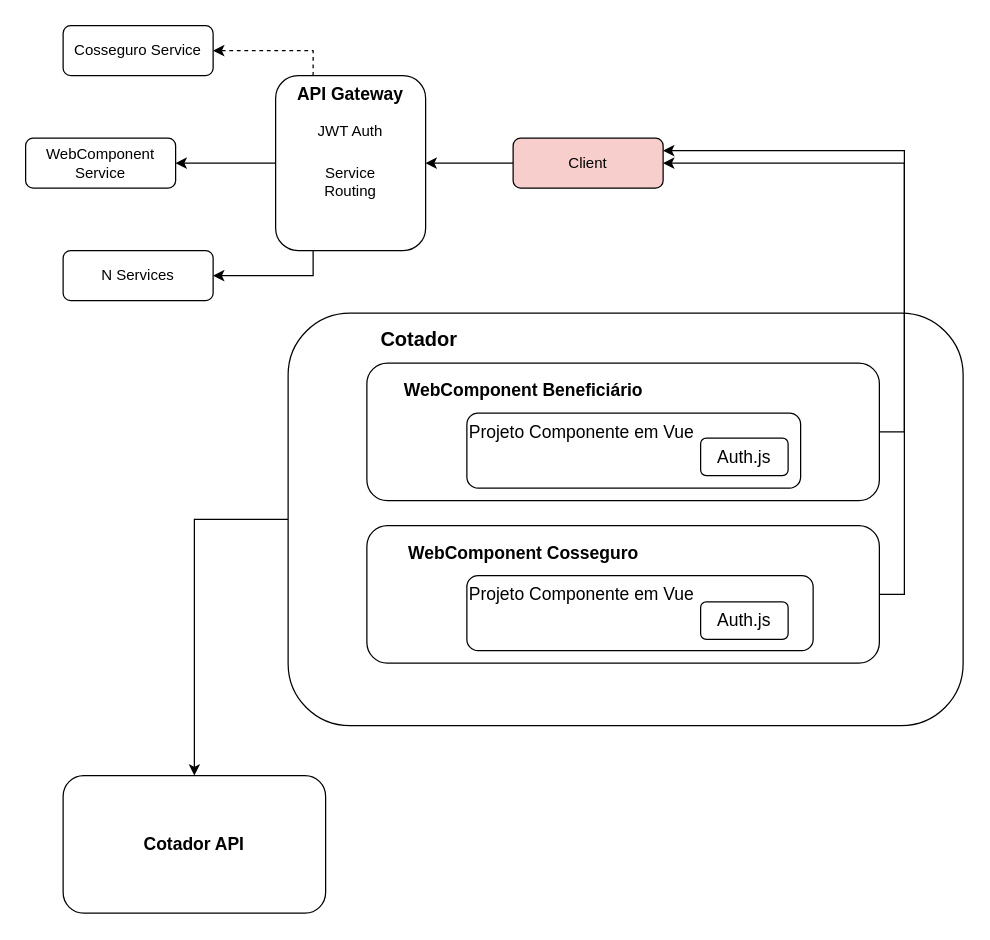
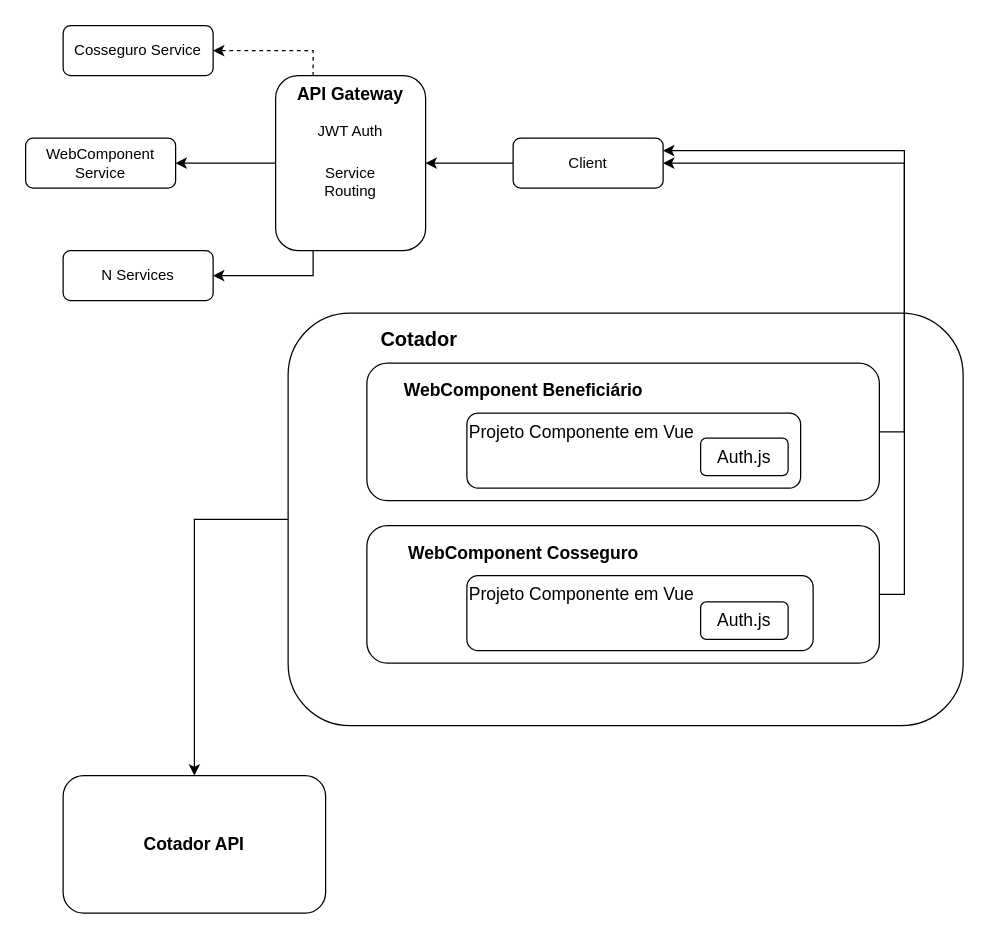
node "Client": fillcolor #f8cecc -> #ffffff
